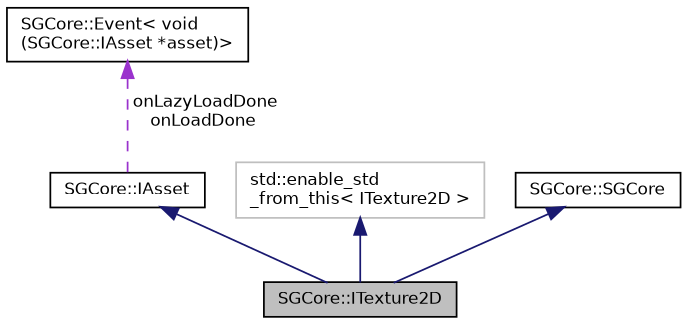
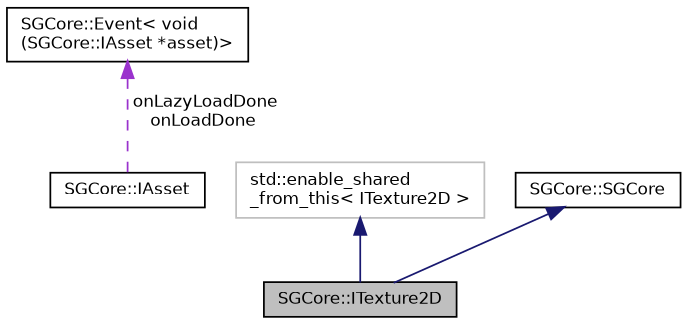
node "std::enable_std _from_this< ITexture2D >": label "std::enable_std _from_this< ITexture2D >" -> "std::enable_shared _from_this< ITexture2D >"
edge "SGCore::ITexture2D" -> "SGCore::IAsset": removed
